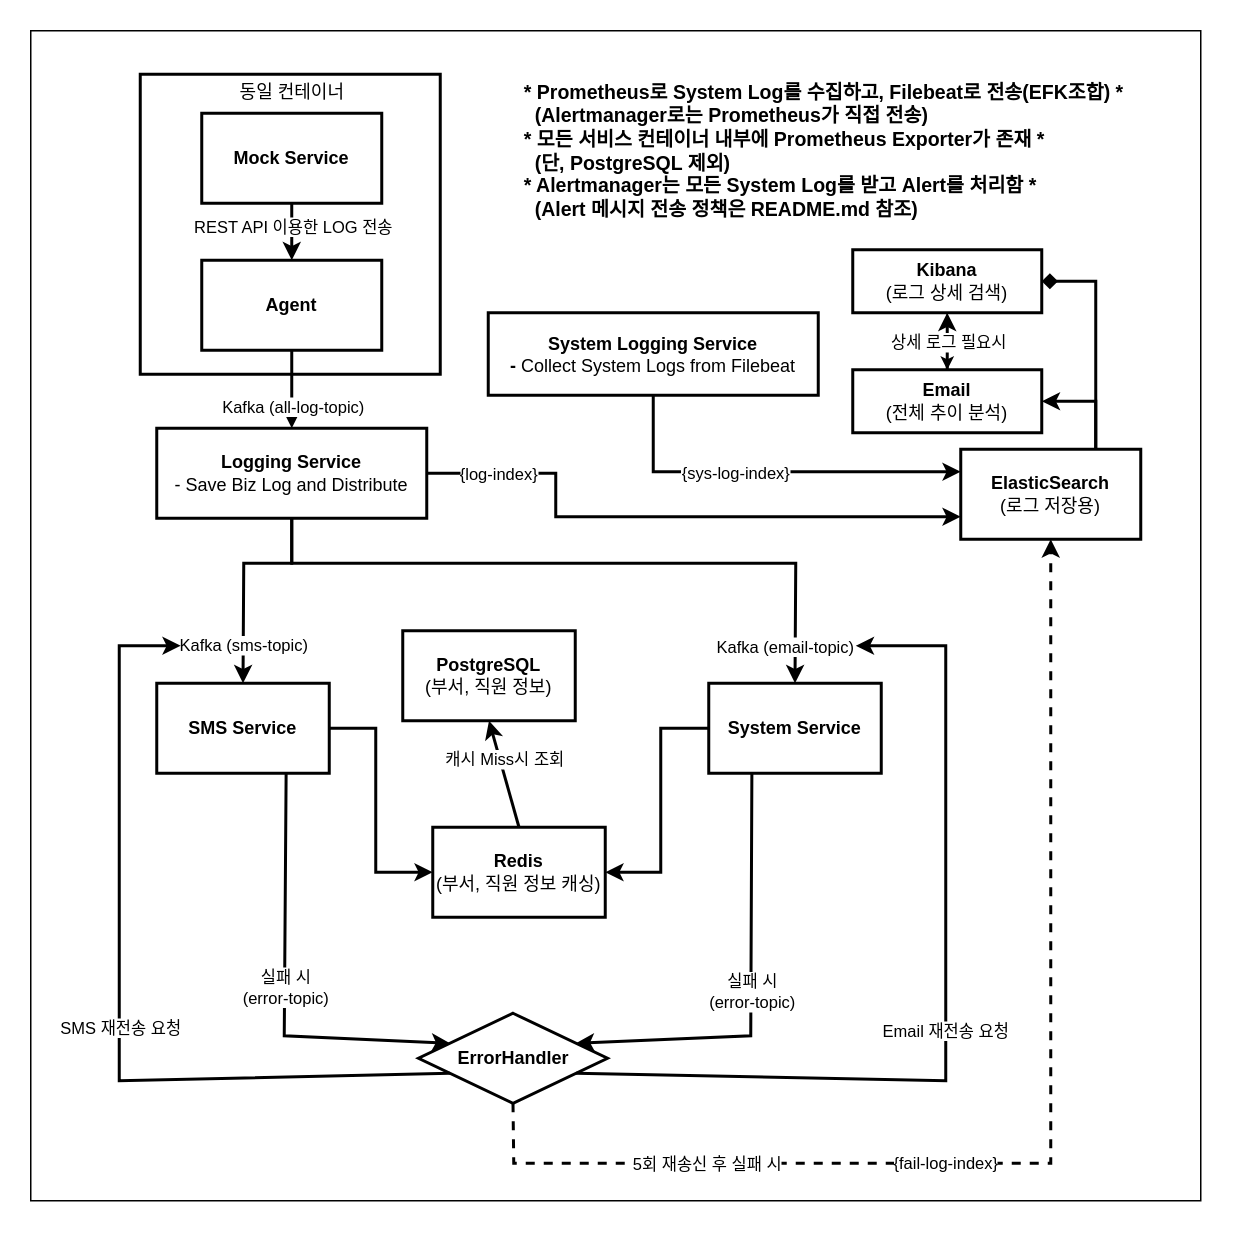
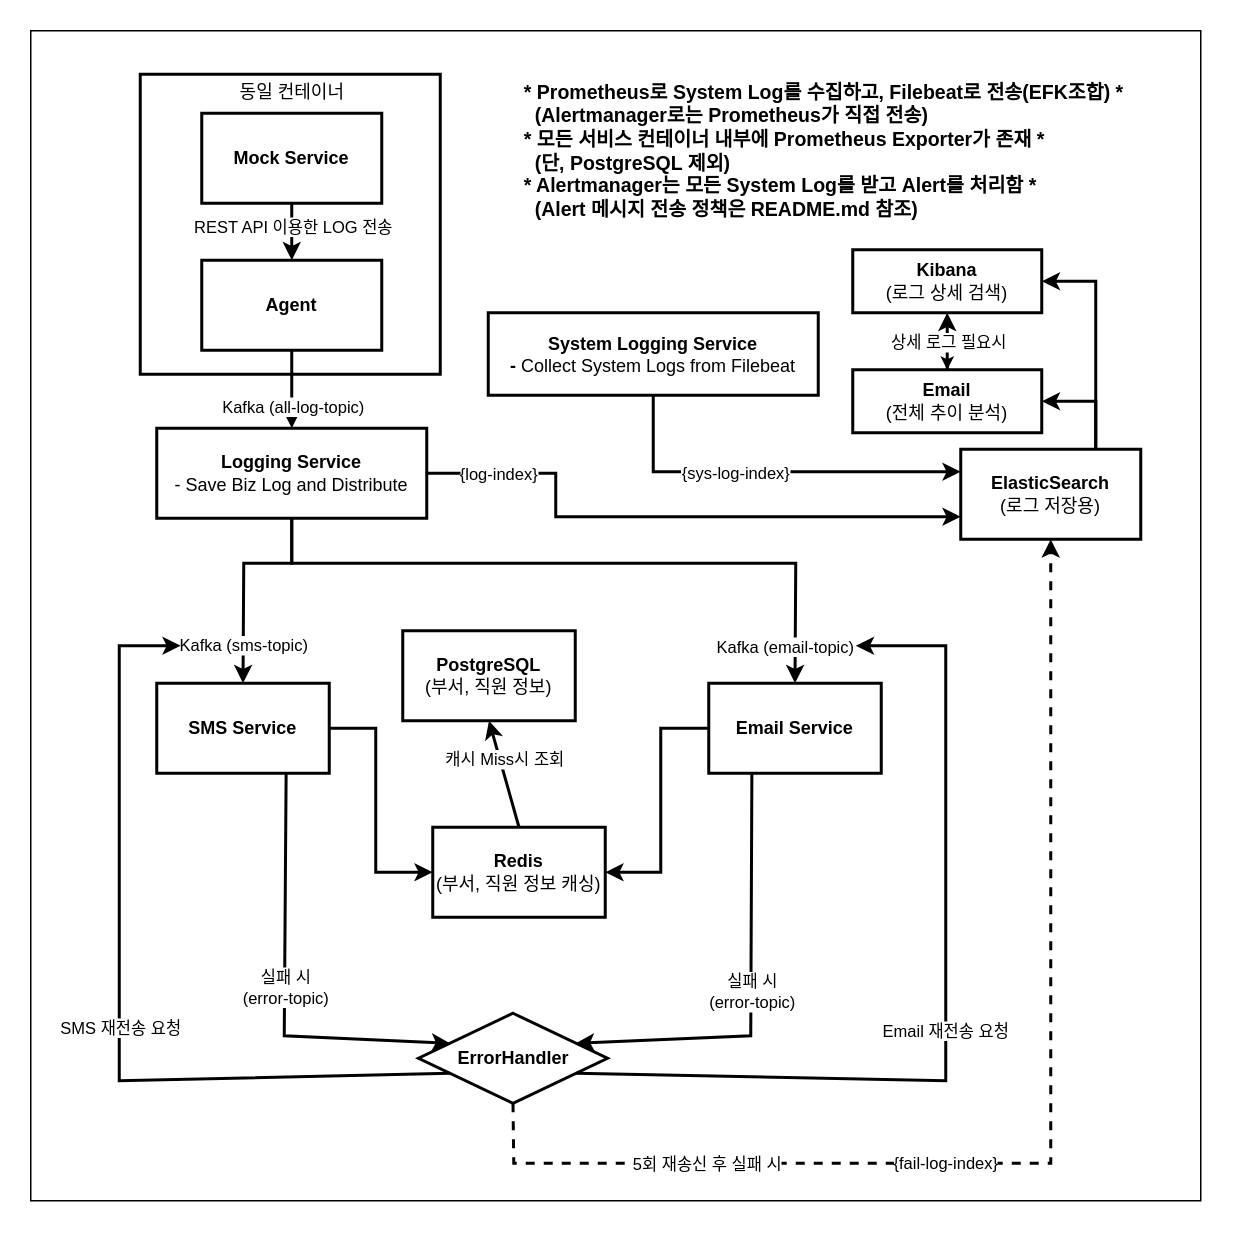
edge "ElasticSearch (로그 저장용)" -> "Kibana (로그 상세 검색)": arrowhead diamond -> classic
node "System Service": label "System Service" -> "Email Service"
